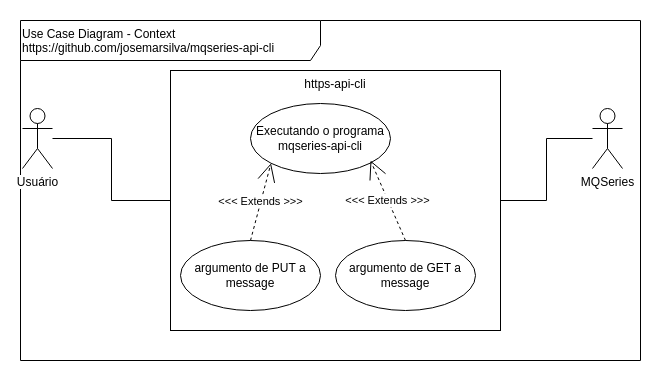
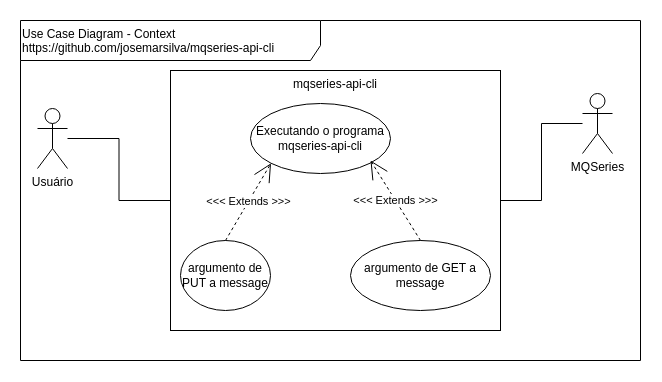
node "https-api-cli": label "https-api-cli" -> "mqseries-api-cli"
node "Usuário": moved (38, 139) -> (53, 139)
node "MQSeries": moved (608, 139) -> (598, 124)
node "argumento de PUT a message": size 140x70 -> 90x70
node "argumento de GET a message": moved (406, 276) -> (421, 276)
